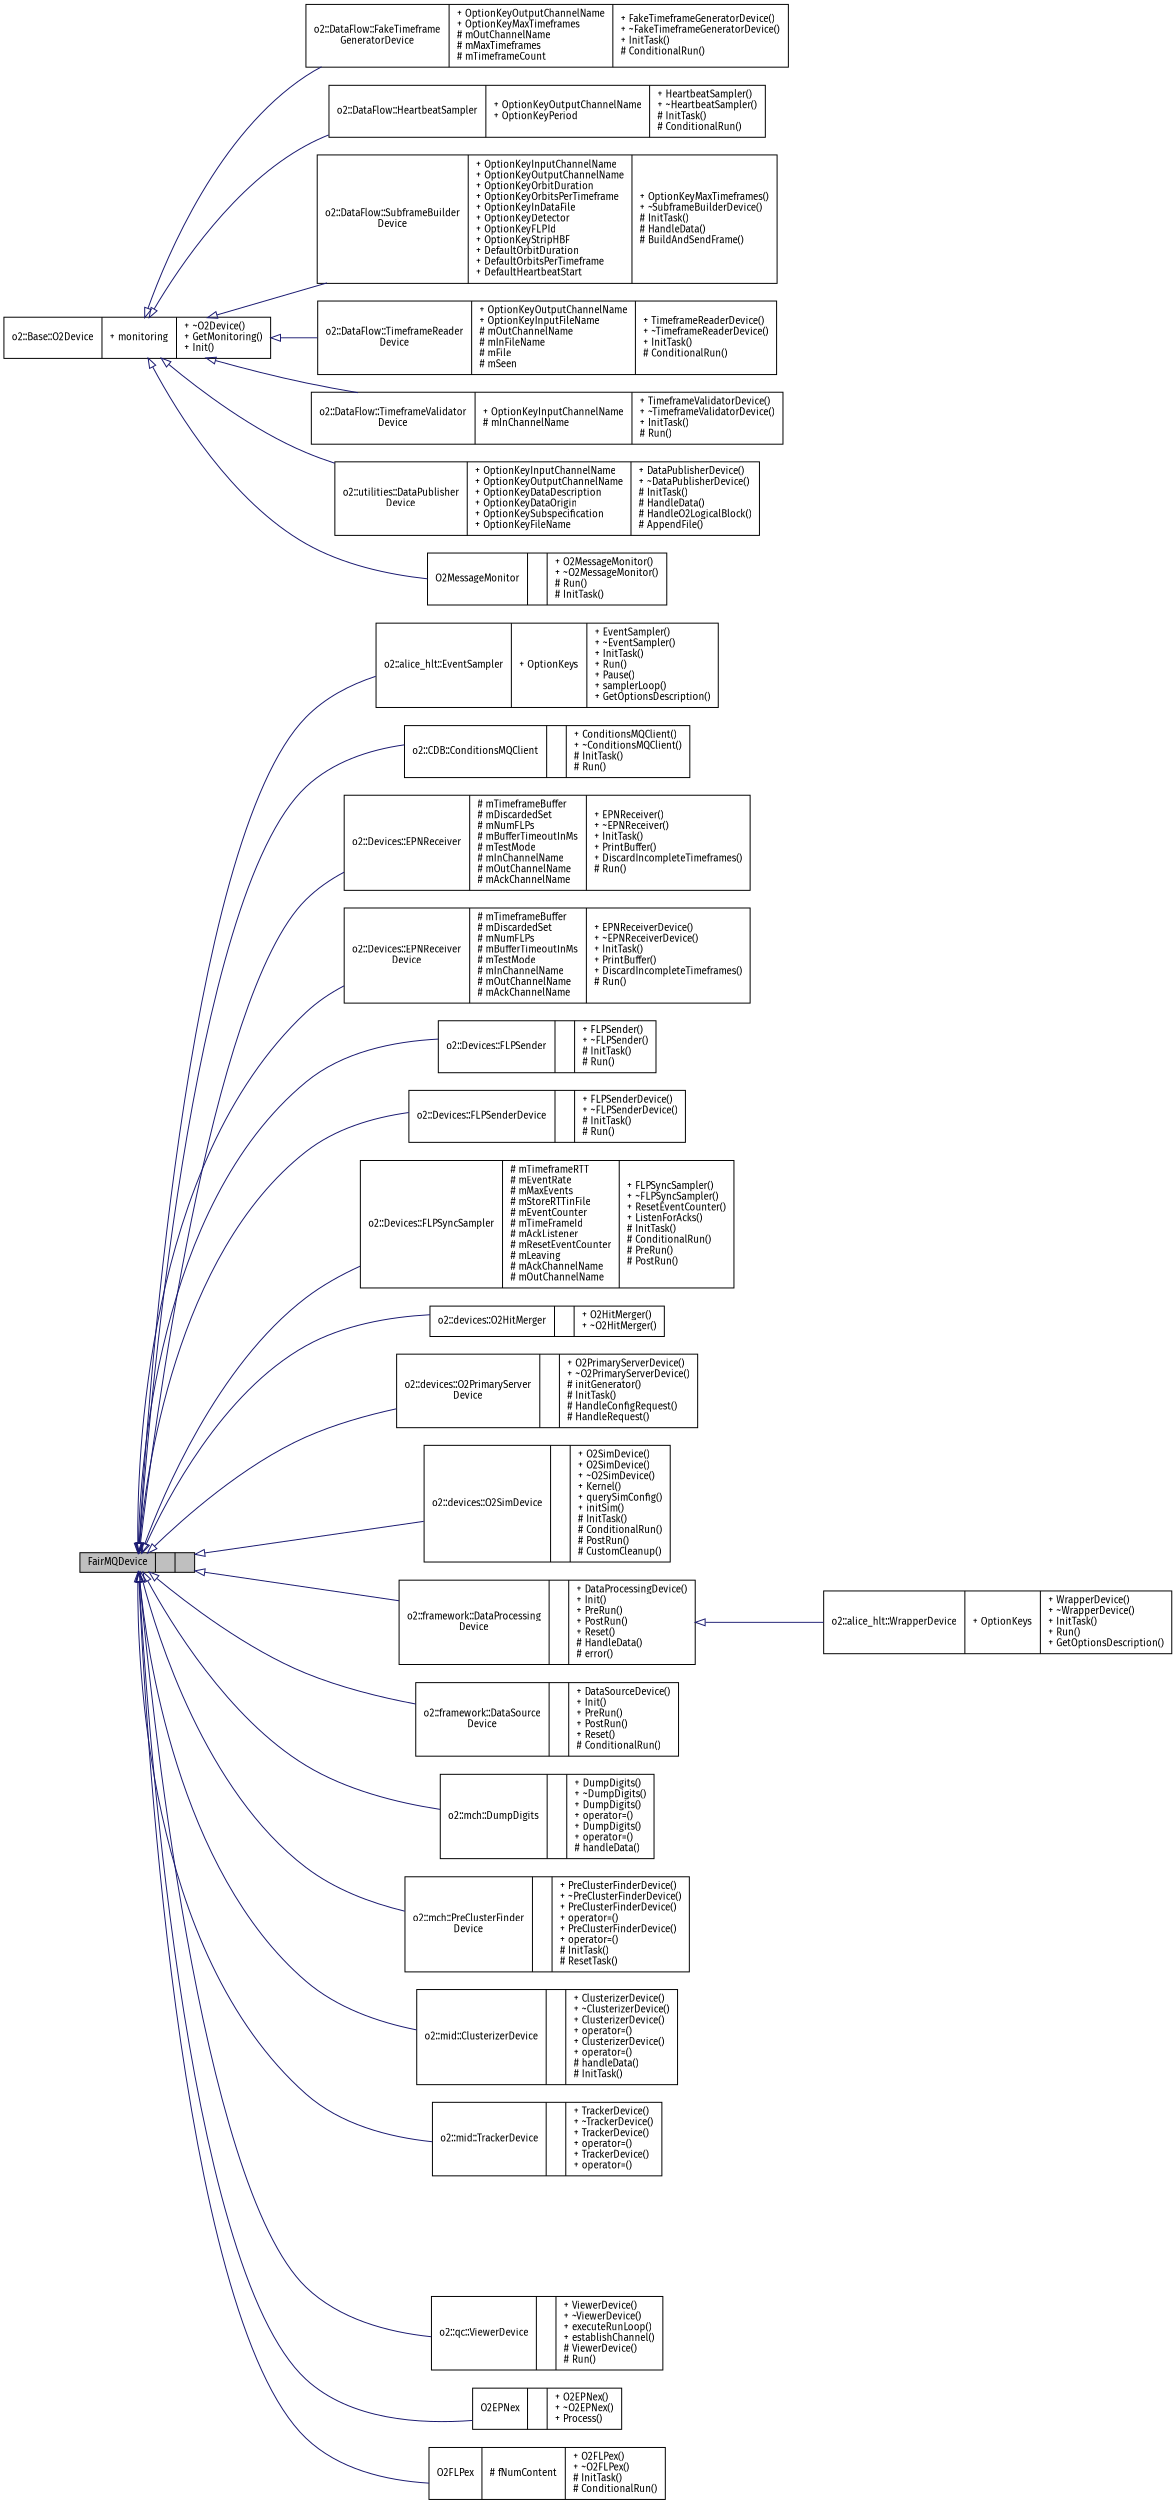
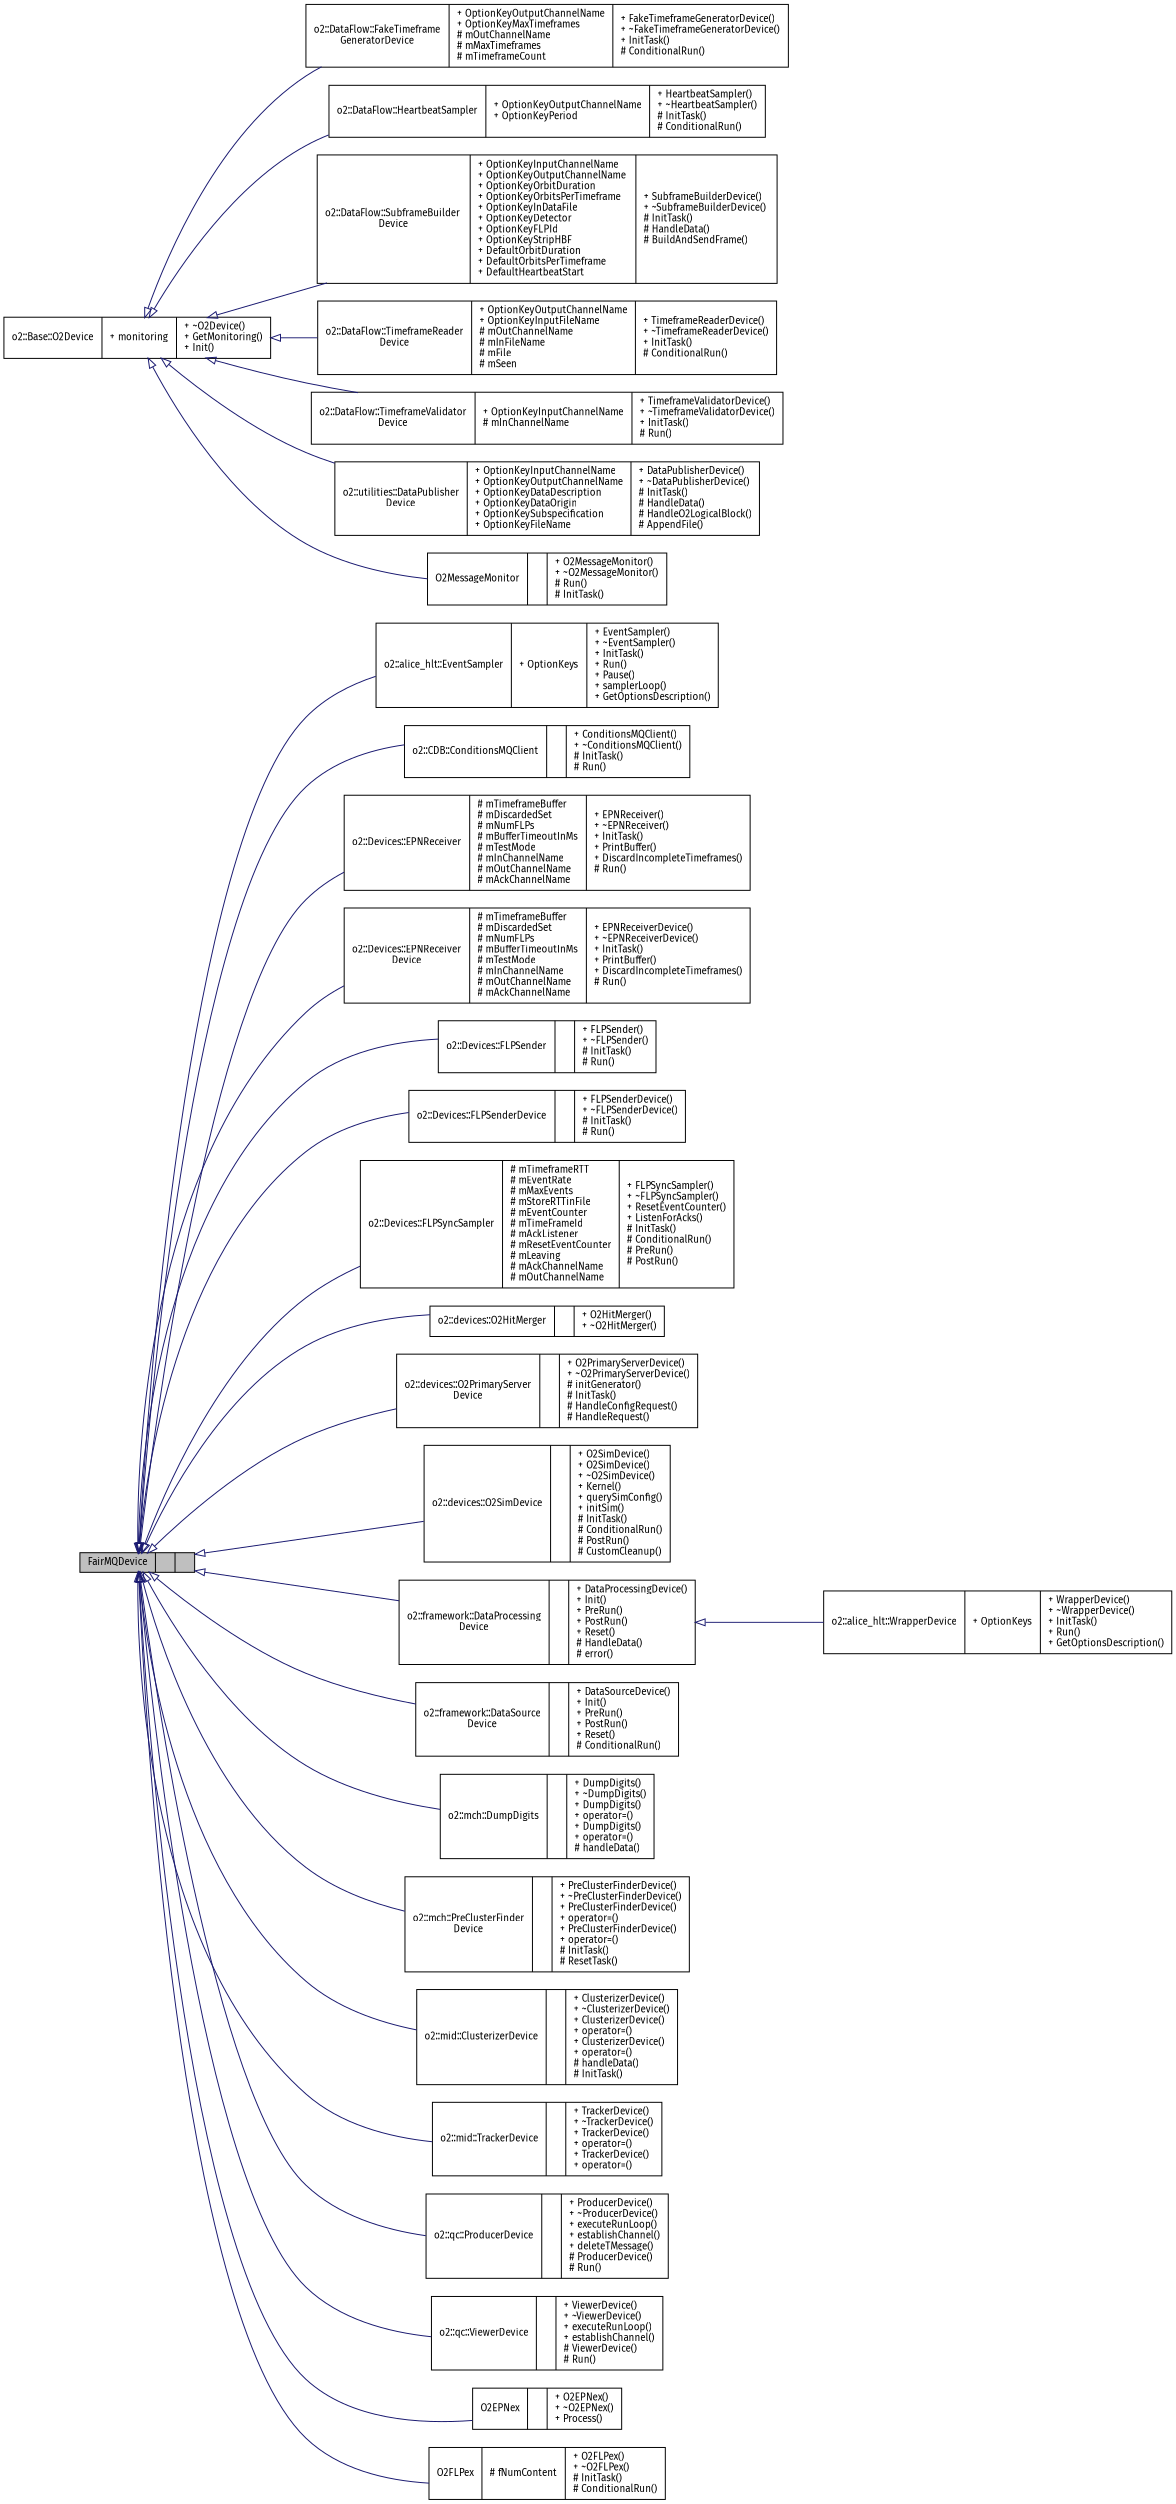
node "o2::DataFlow::SubframeBuilder": text "+ OptionKeyMaxTimeframes()" -> "+ SubframeBuilderDevice()"
node "o2::qc::ProducerDevice": added
